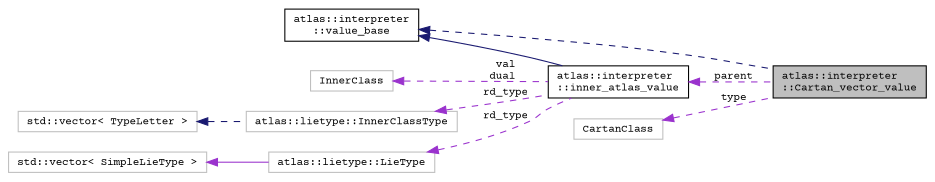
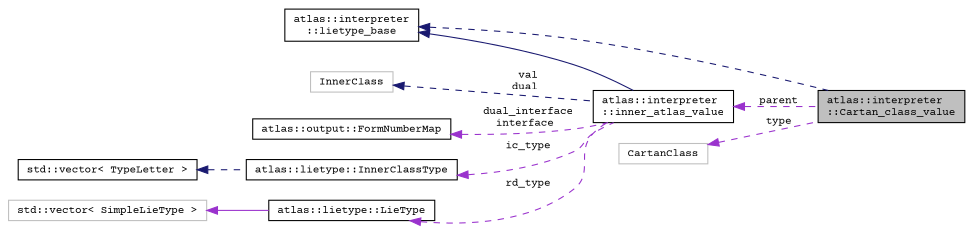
node "atlas::interpreter ::value_base": label "atlas::interpreter ::value_base" -> "atlas::interpreter ::lietype_base"
edge "atlas::interpreter ::inner_atlas_value" -> "InnerClass": color darkorchid3 -> midnightblue
node "atlas::interpreter ::Cartan_vector_value": label "atlas::interpreter ::Cartan_vector_value" -> "atlas::interpreter ::Cartan_class_value"
edge "atlas::interpreter ::inner_atlas_value" -> "atlas::lietype::InnerClassType": label " rd_type" -> " ic_type"
node "std::vector< TypeLetter >": color grey75 -> black
node "atlas::lietype::InnerClassType": color grey75 -> black
node "atlas::output::FormNumberMap": added
node "atlas::lietype::LieType": color grey75 -> black
